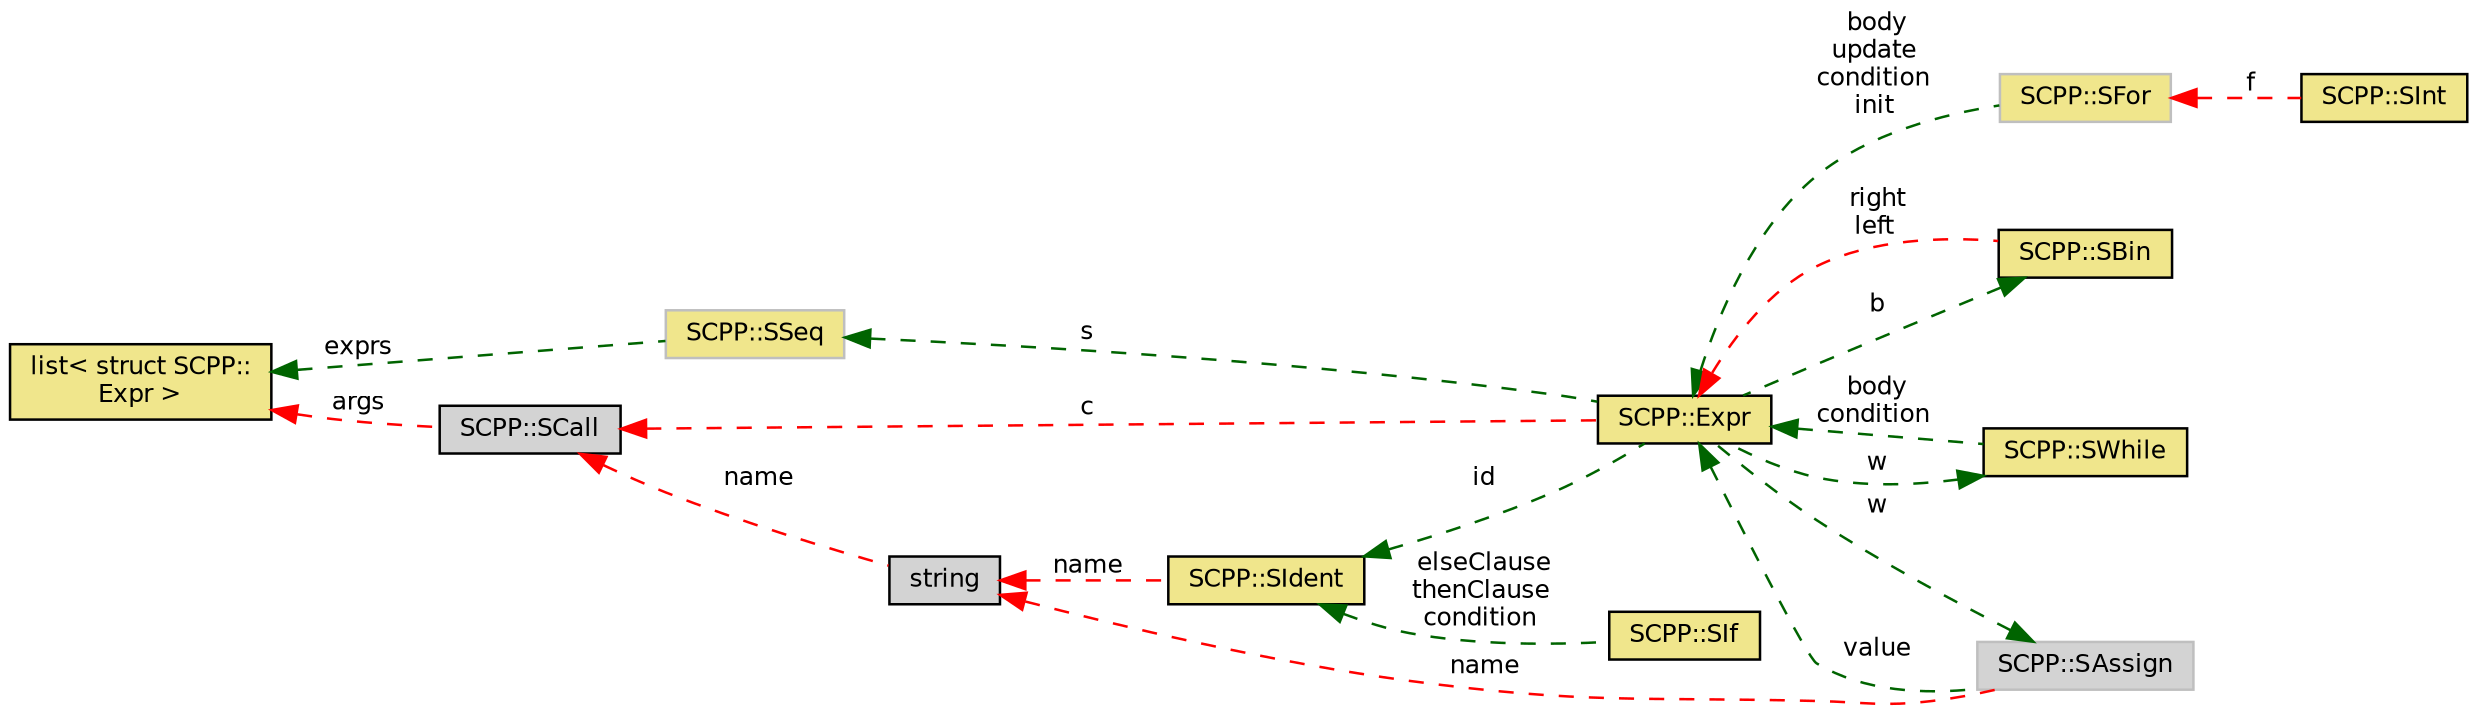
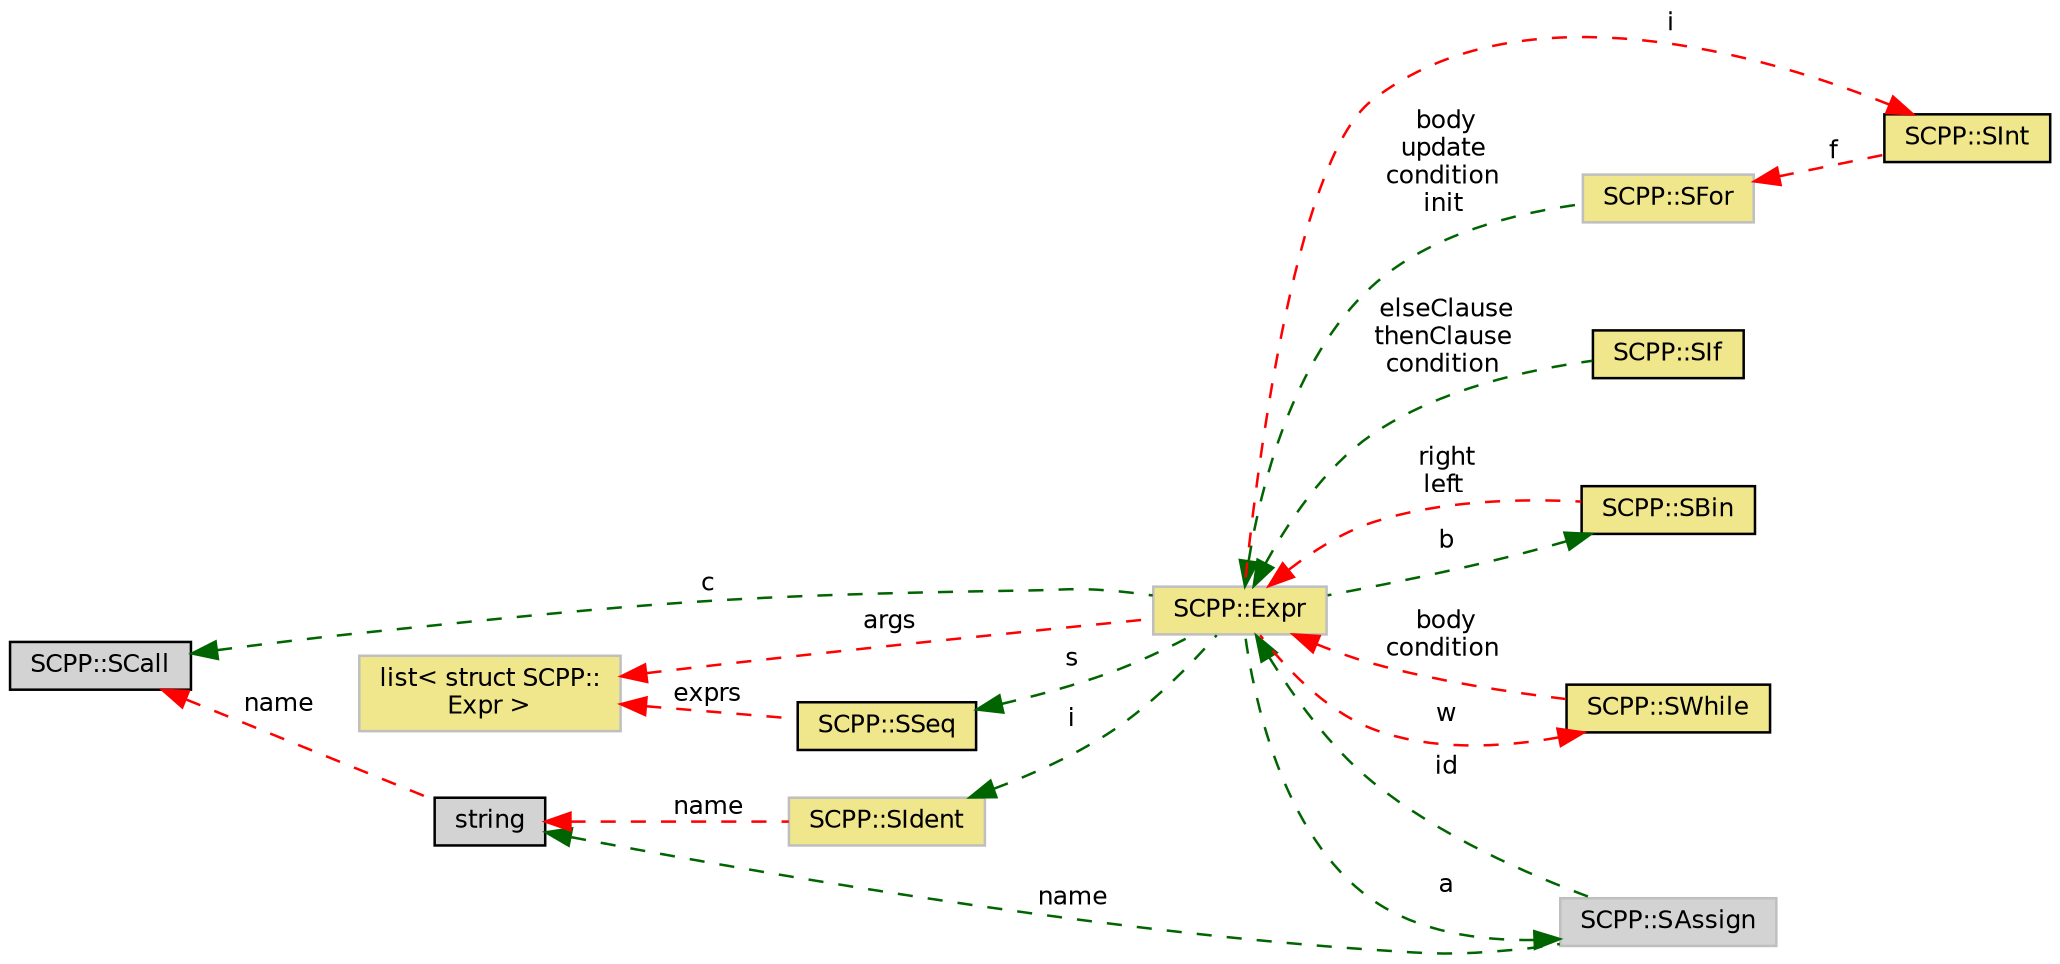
edge "SCPP::Expr" -> "SCPP::SInt": added, label "i"
node "SCPP::SSeq": color grey75 -> black
edge "SCPP::SSeq" -> "list< struct SCPP:: Expr >": color darkgreen -> red
node "list< struct SCPP:: Expr >": color black -> grey75
node "SCPP::Expr": color black -> grey75
edge "SCPP::SCall" -> "list< struct SCPP:: Expr >": now "SCPP::Expr" -> "list< struct SCPP:: Expr >"
edge "SCPP::Expr" -> "SCPP::SCall": color red -> darkgreen
edge "SCPP::SWhile" -> "SCPP::Expr": color darkgreen -> red
edge "SCPP::Expr" -> "SCPP::SIdent": label " id" -> " i"
edge "SCPP::Expr" -> "SCPP::SWhile": color darkgreen -> red
edge "SCPP::Expr" -> "SCPP::SAssign": label " w" -> " a"
node "SCPP::SIdent": color black -> grey75
edge "SCPP::SIf" -> "SCPP::SIdent": now "SCPP::SIf" -> "SCPP::Expr"
edge "SCPP::SAssign" -> "SCPP::Expr": label " value" -> " id"
edge "SCPP::SAssign" -> "string": color red -> darkgreen
